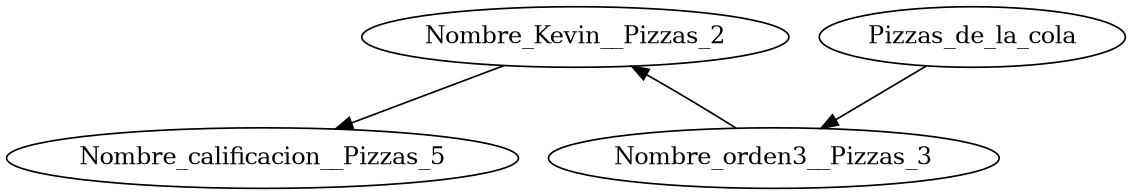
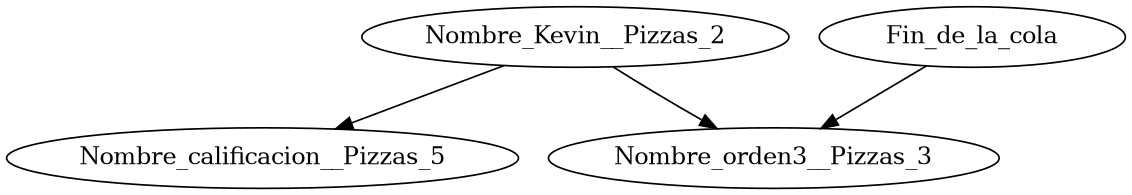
node "Pizzas_de_la_cola": label "Pizzas_de_la_cola" -> "Fin_de_la_cola"
edge "Nombre_orden3__Pizzas_3" -> "Nombre_Kevin__Pizzas_2": reversed
